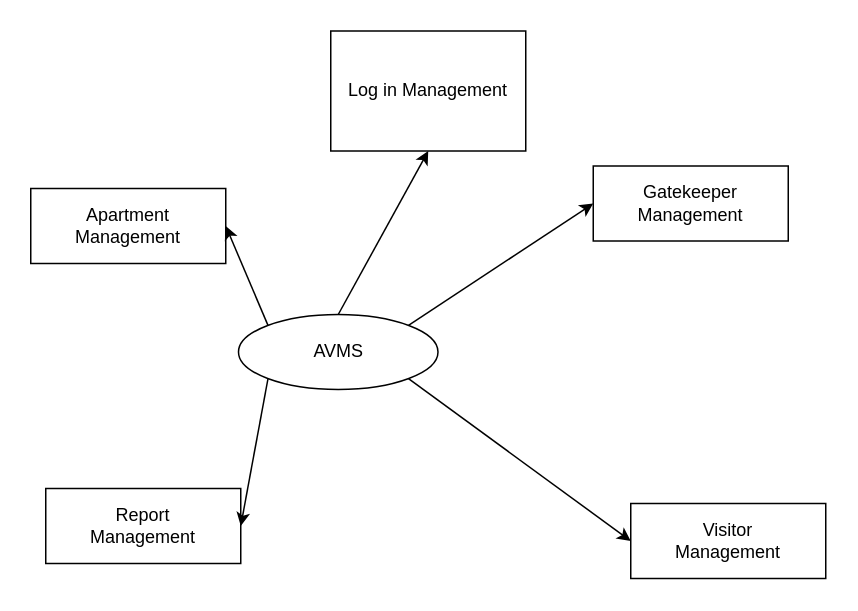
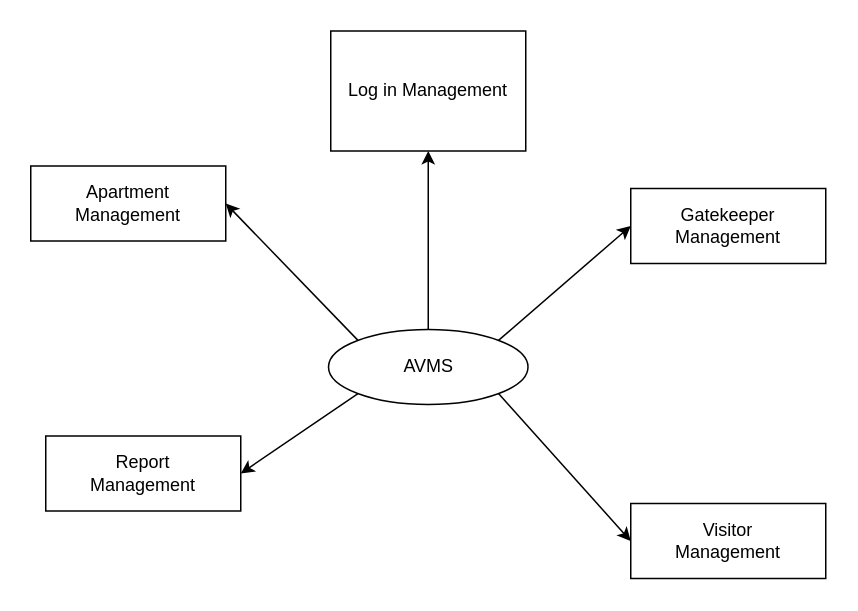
node "Gatekeeper Management": moved (691, 203) -> (728, 226)
node "Apartment Management": moved (128, 226) -> (128, 203)
node "AVMS": moved (338, 352) -> (428, 367)
node "Report Management": moved (143, 526) -> (143, 473)
